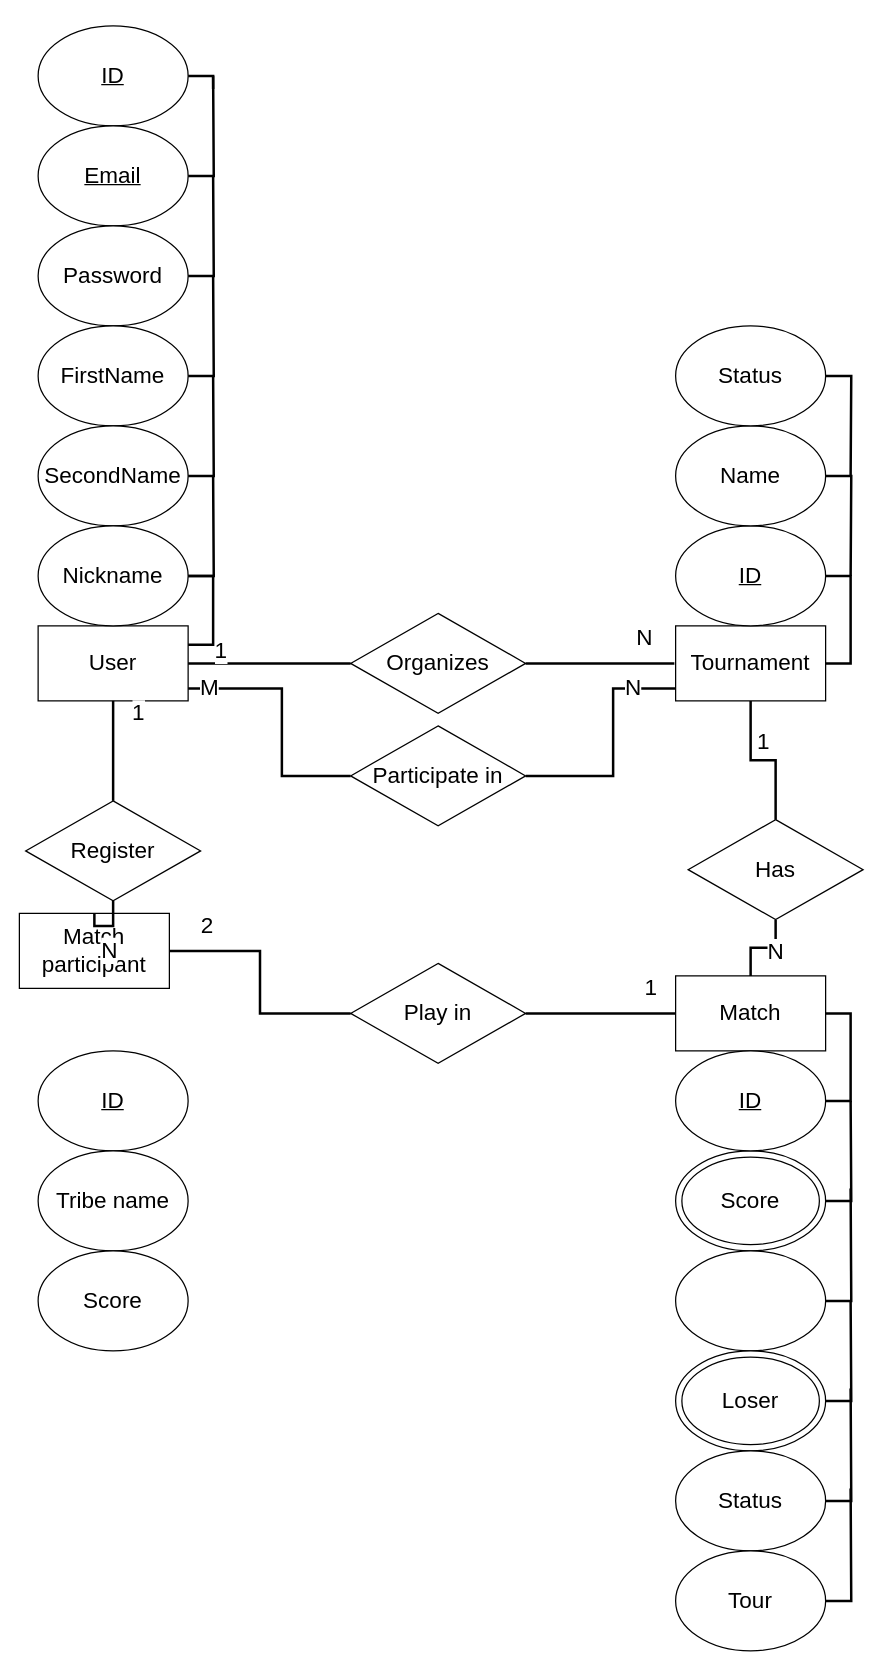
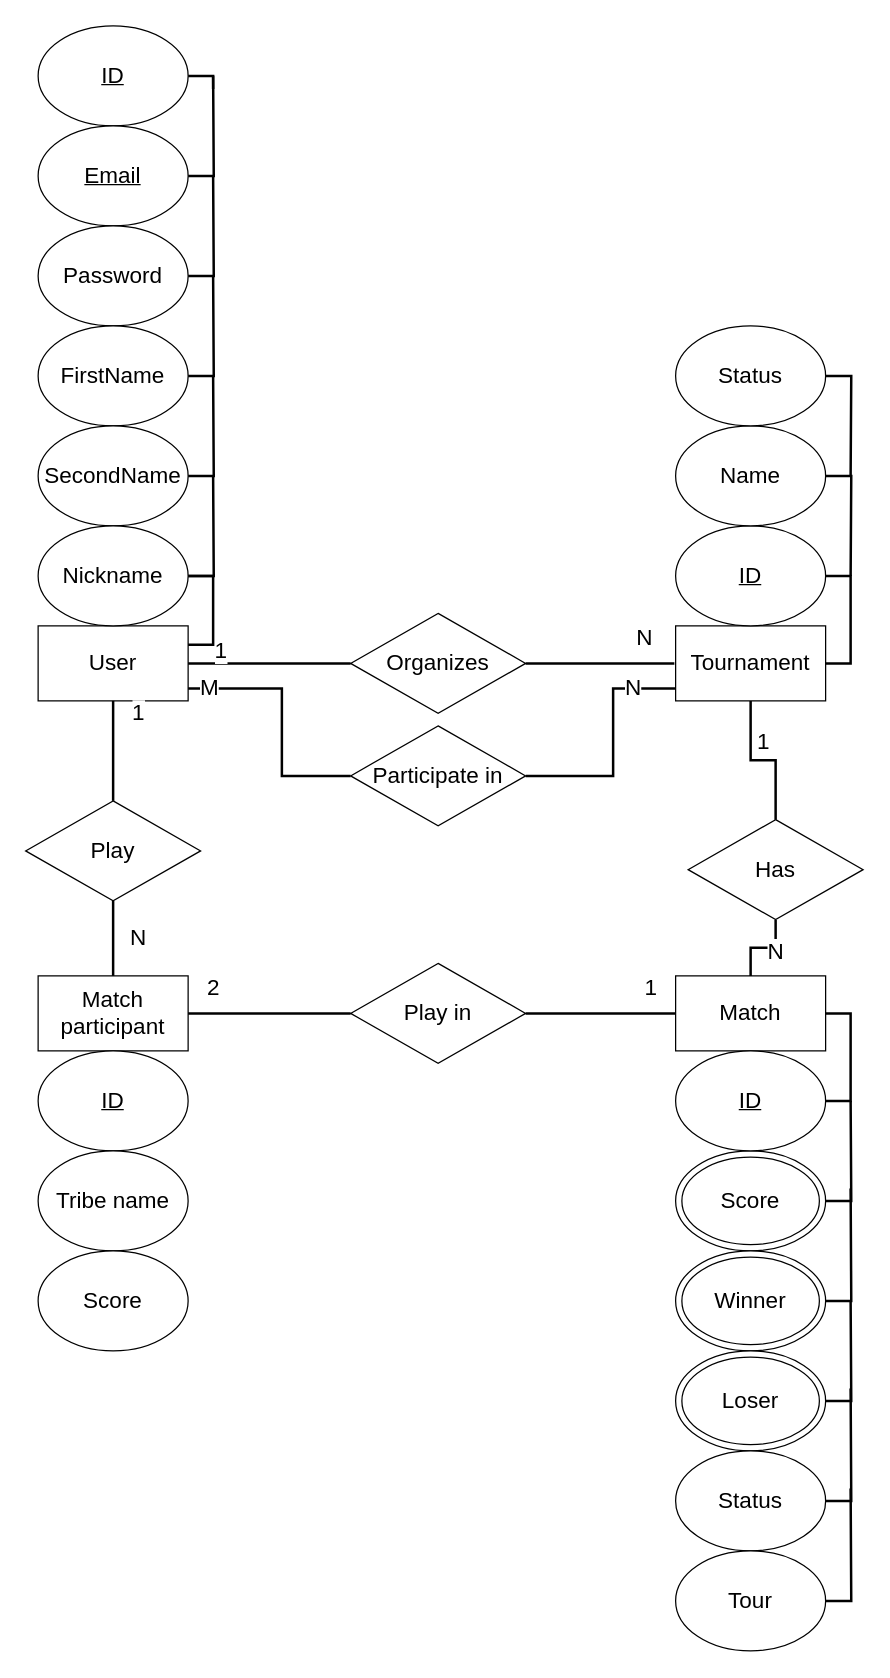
node "Register": label "Register" -> "Play"
node "Match participant": moved (94, 951) -> (113, 1013)
node "Winner": added
